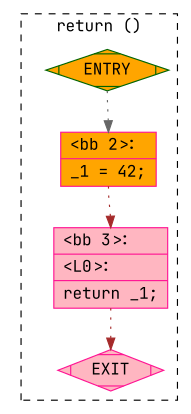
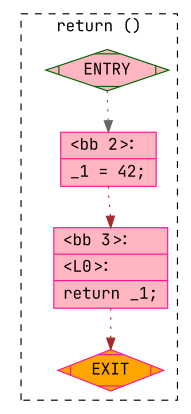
node "ENTRY": fillcolor orange -> lightpink
node "<bb 2>:": fillcolor orange -> lightpink
node "EXIT": fillcolor lightpink -> orange
